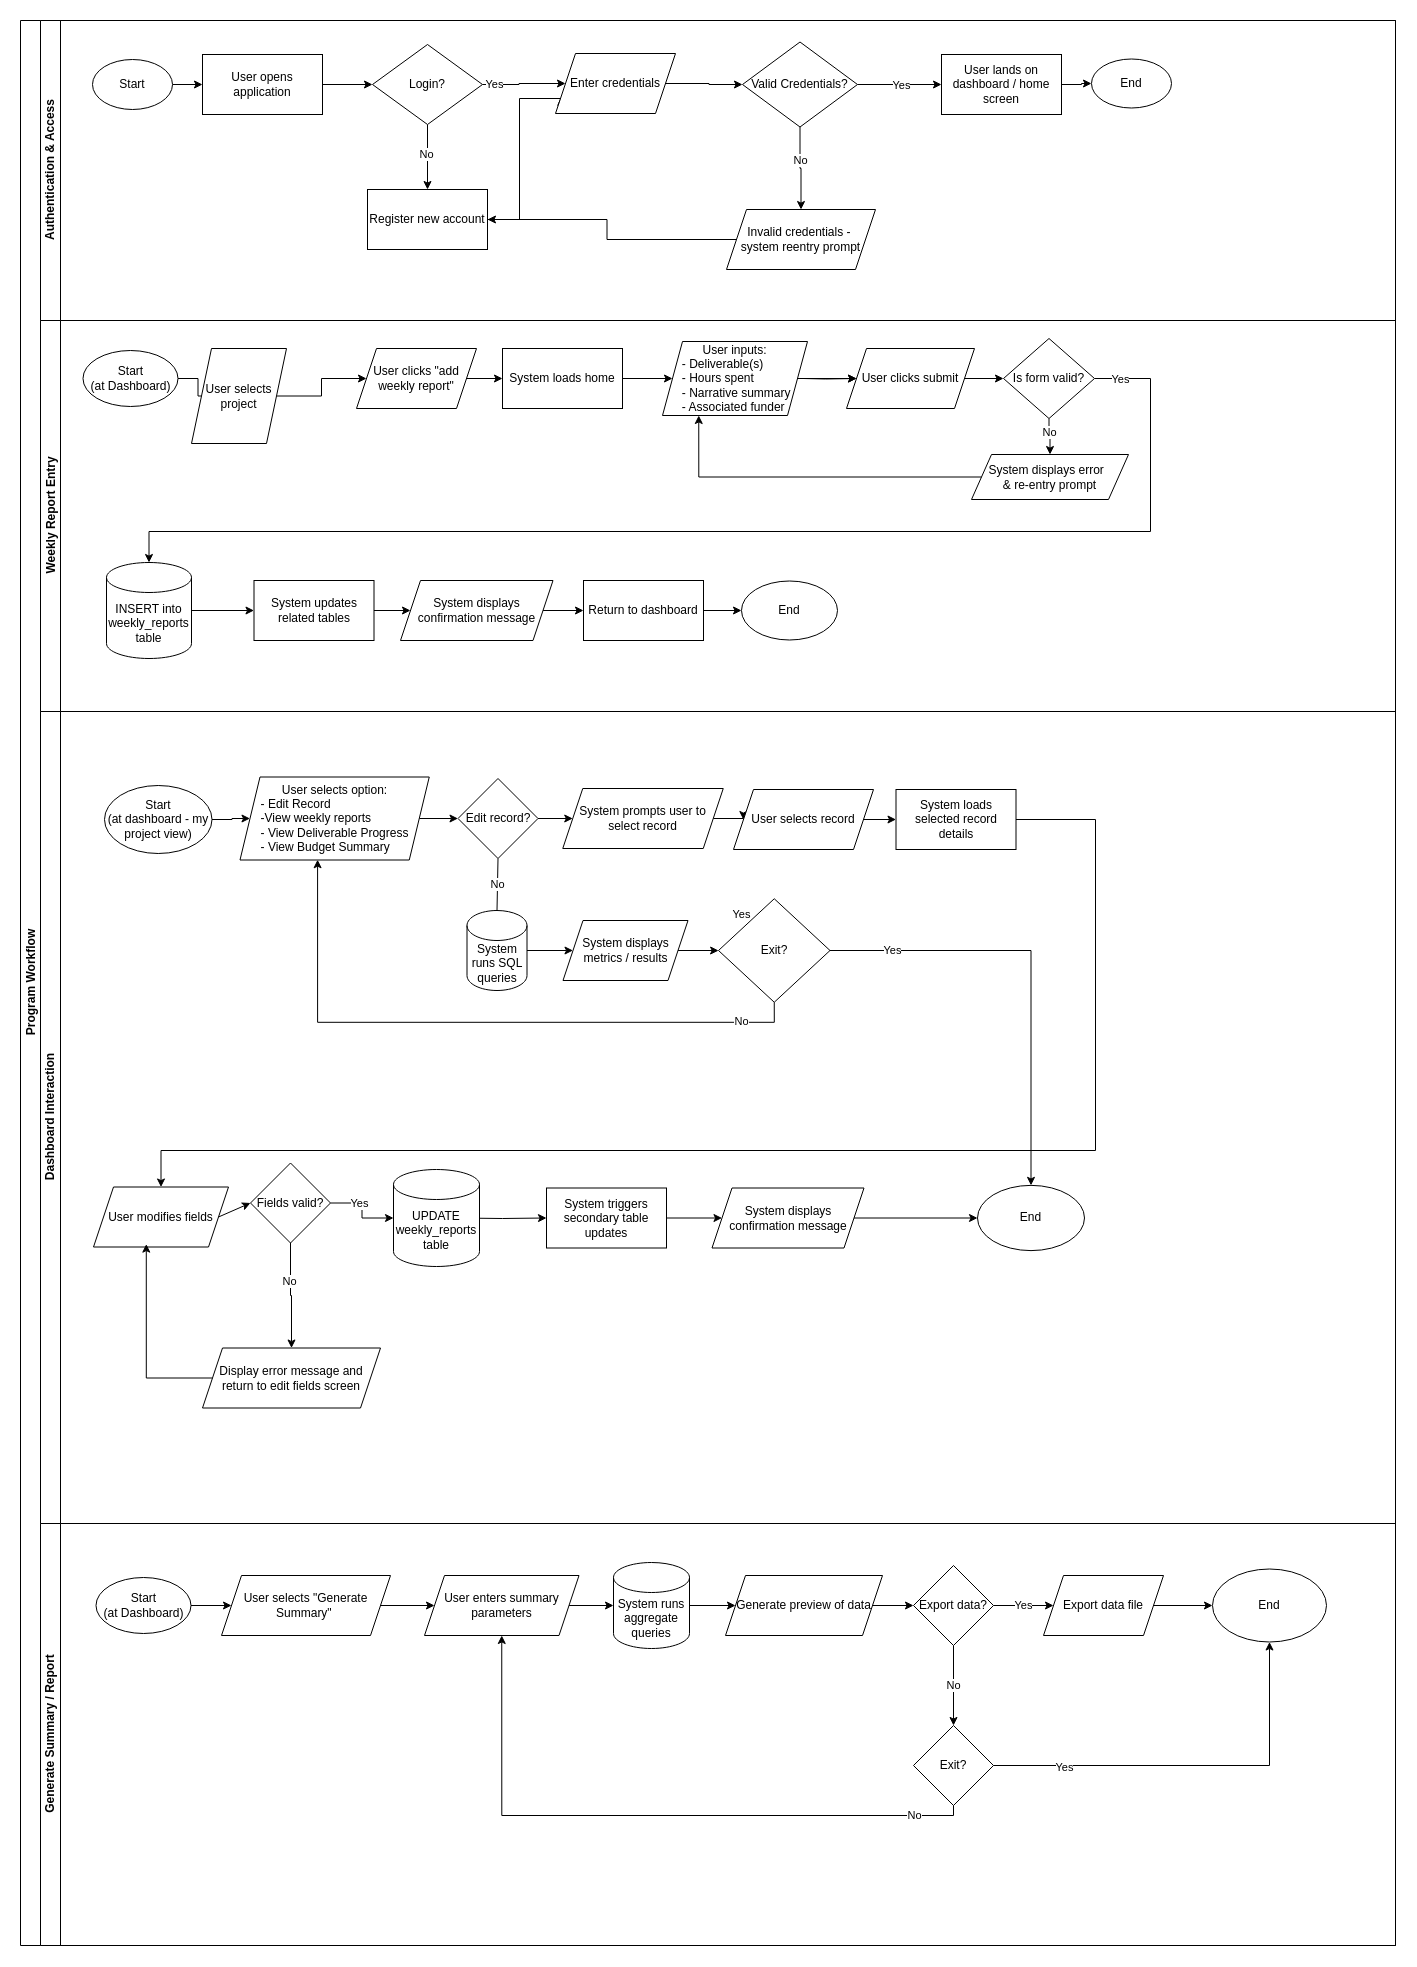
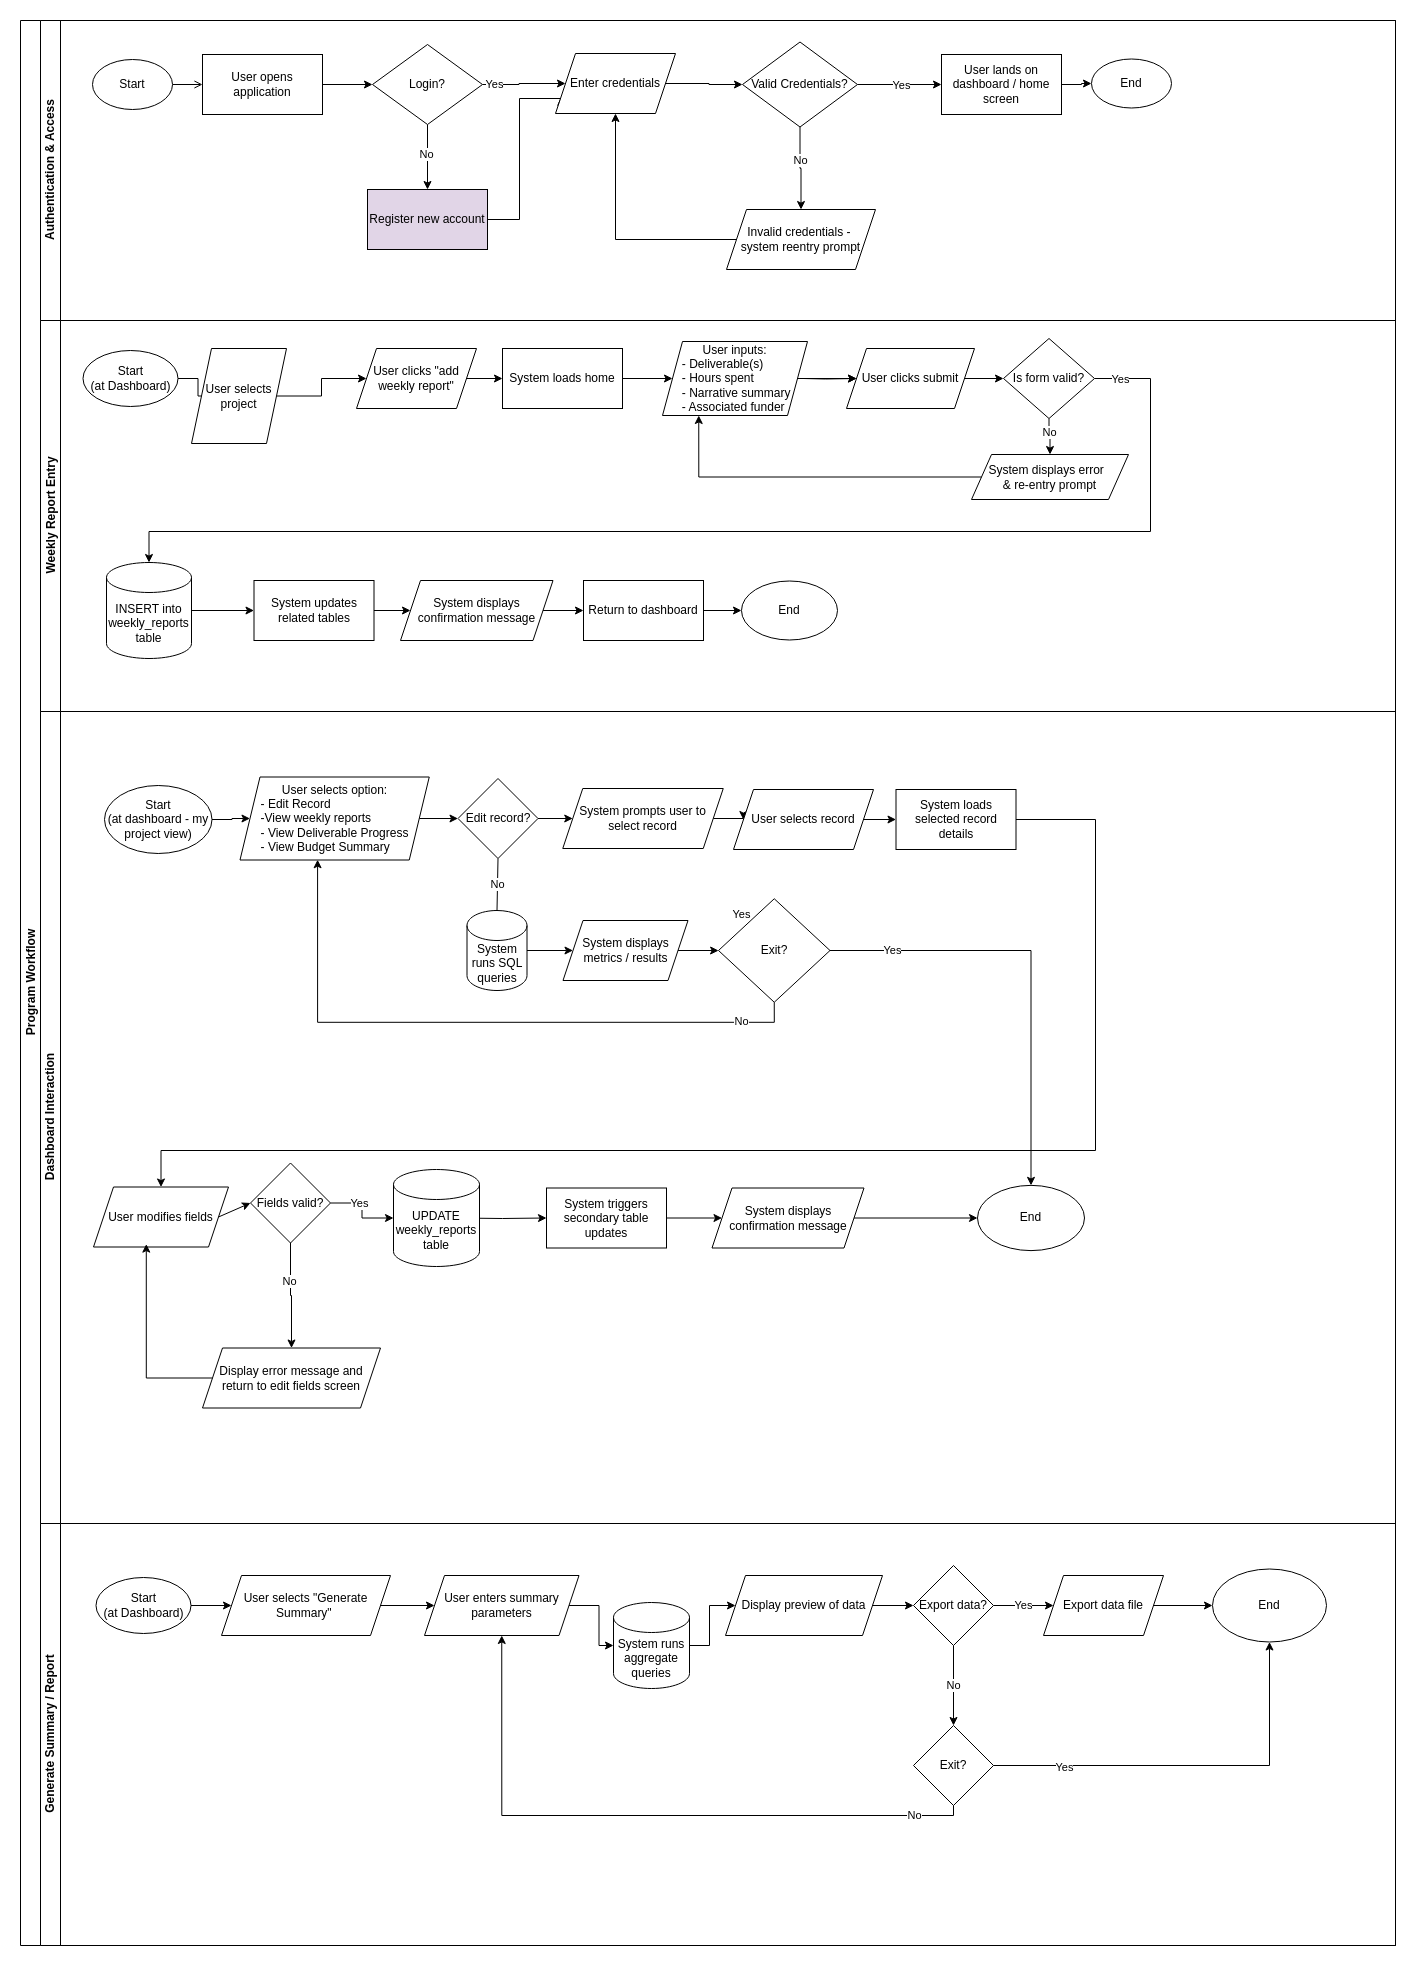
edge "Start" -> "User opens application": arrowhead classic -> open
node "Register new account": fillcolor #ffffff -> #e1d5e7
edge "Invalid credentials - system reentry prompt" -> "Register new account": now "Invalid credentials - system reentry prompt" -> "Enter credentials"
node "System runs aggregate queries": moved (652, 1606) -> (652, 1646)
node "Generate preview of data": label "Generate preview of data" -> "Display preview of data"
